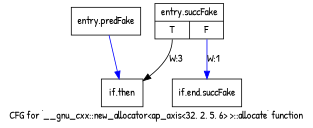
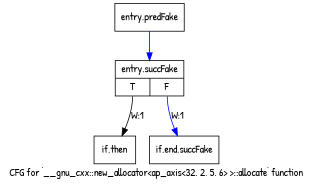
edge "entry.predFake" -> "if.then": now "entry.predFake" -> "entry.succFake"
edge "entry.succFake" -> "if.then": label "W:3" -> "W:1"
